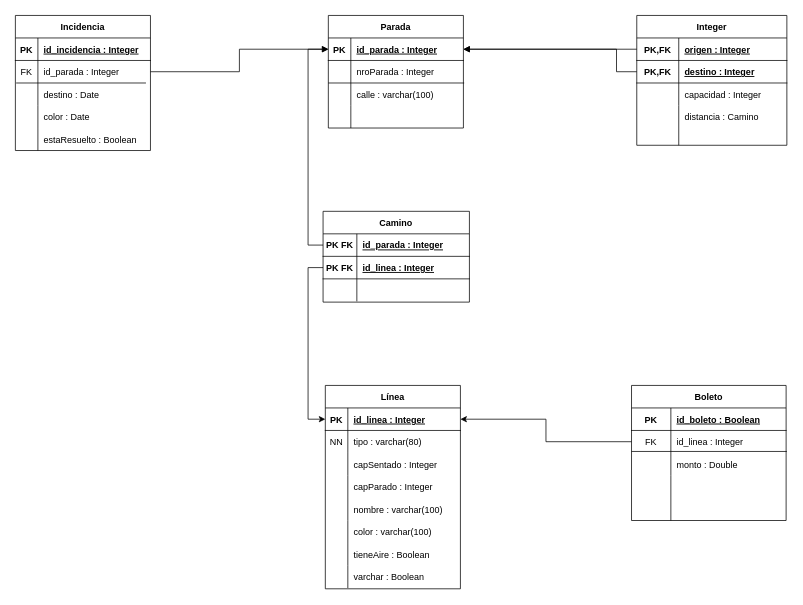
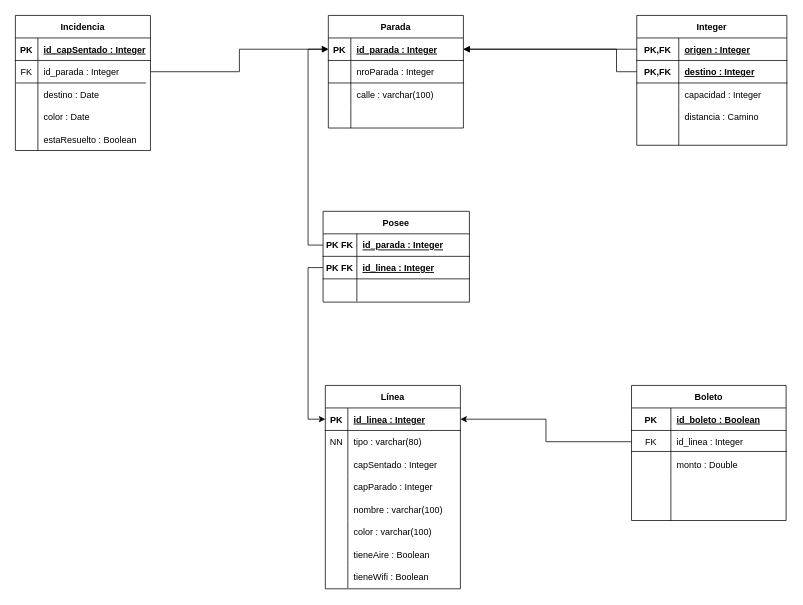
node "id_incidencia : Integer": label "id_incidencia : Integer" -> "id_capSentado : Integer"
node "Camino": label "Camino" -> "Posee"
node "varchar : Boolean": label "varchar : Boolean" -> "tieneWifi : Boolean"
